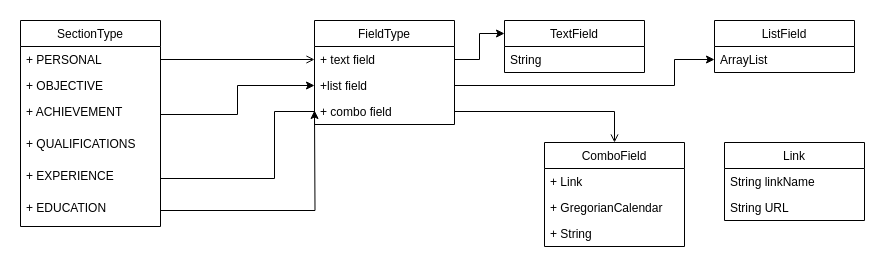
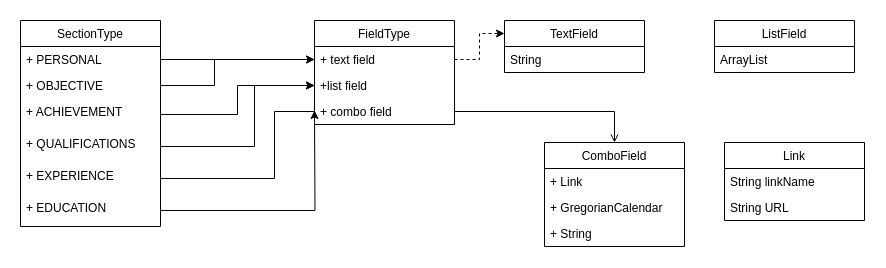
edge "+ text field" -> "TextField": style solid -> dashed
edge "+ OBJECTIVE" -> "+ text field": added
edge "+list field" -> "ArrayList": removed
edge "+ QUALIFICATIONS" -> "+list field": added
